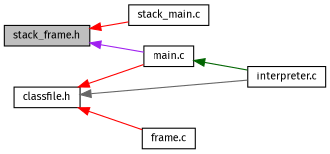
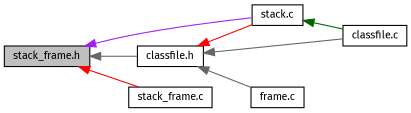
node "stack_main.c": label "stack_main.c" -> "stack_frame.c"
edge "classfile.h" -> "stack_frame.h": added
node "main.c": label "main.c" -> "stack.c"
node "interpreter.c": label "interpreter.c" -> "classfile.c"
edge "frame.c" -> "classfile.h": color red -> gray40
